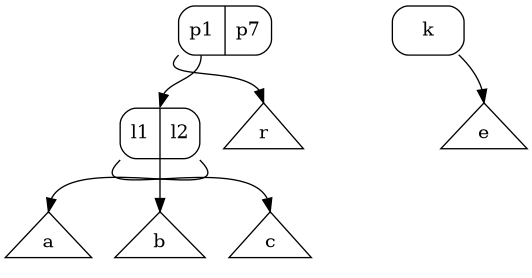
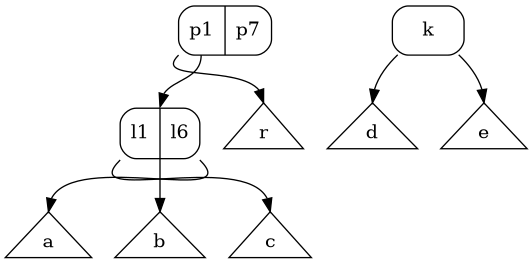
node "l1": text "l2" -> "l6"
node "d": added
